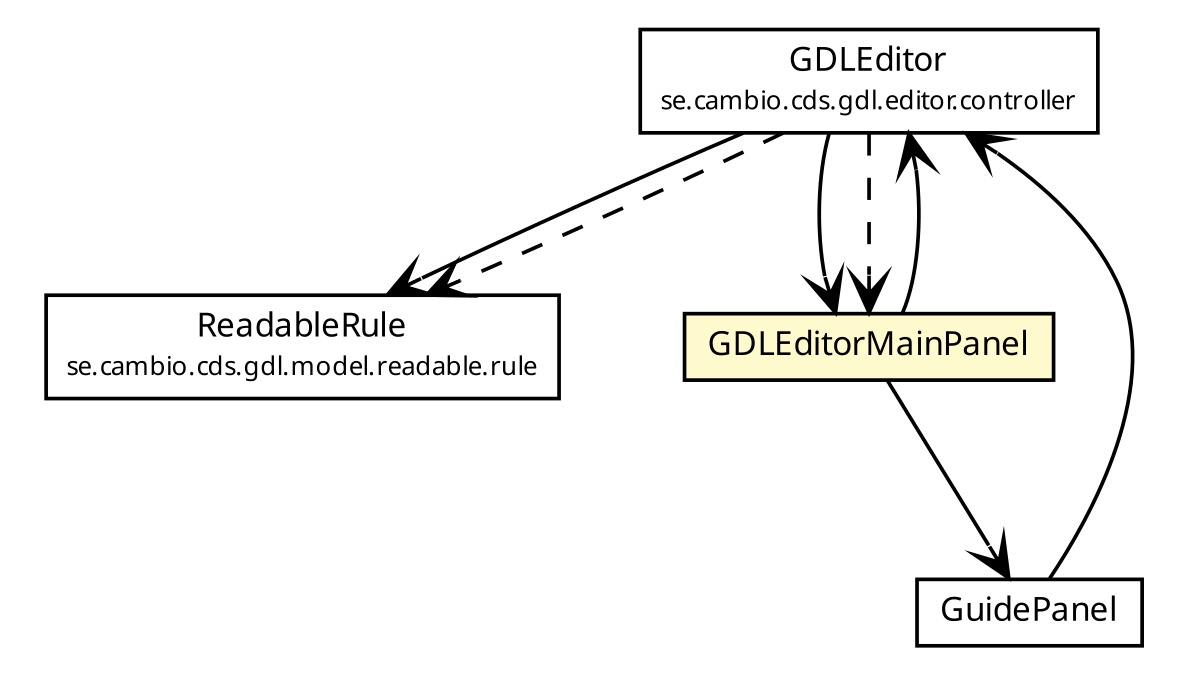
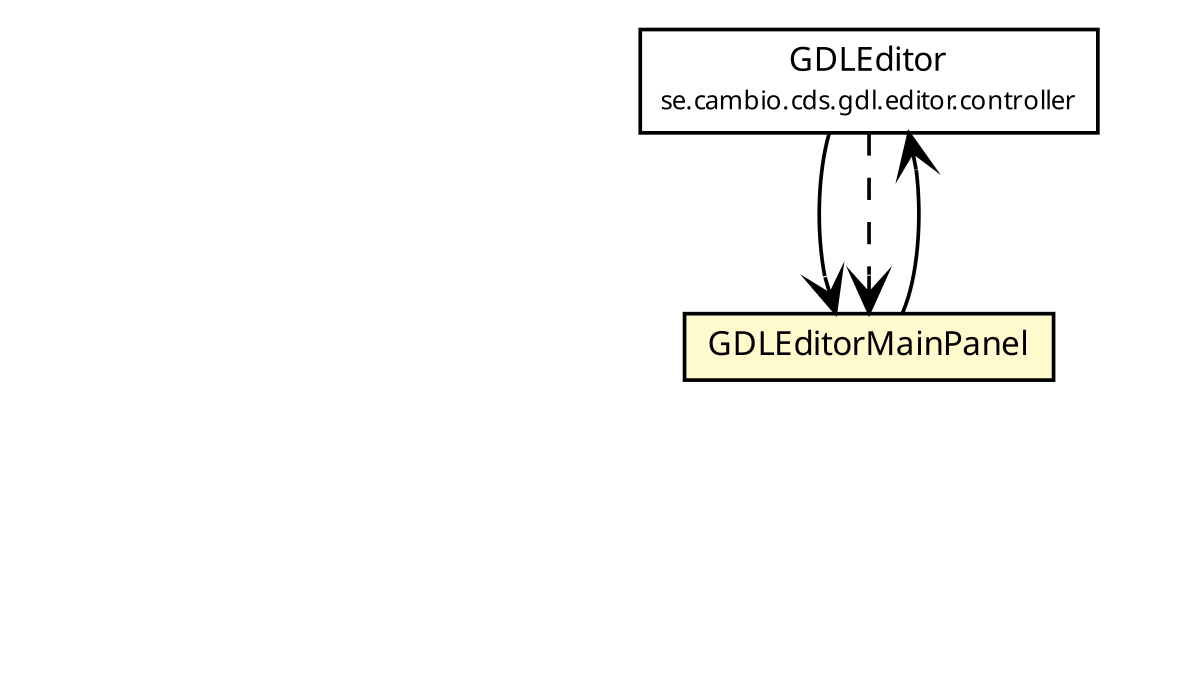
node "ReadableRule": removed
node "GuidePanel": removed
